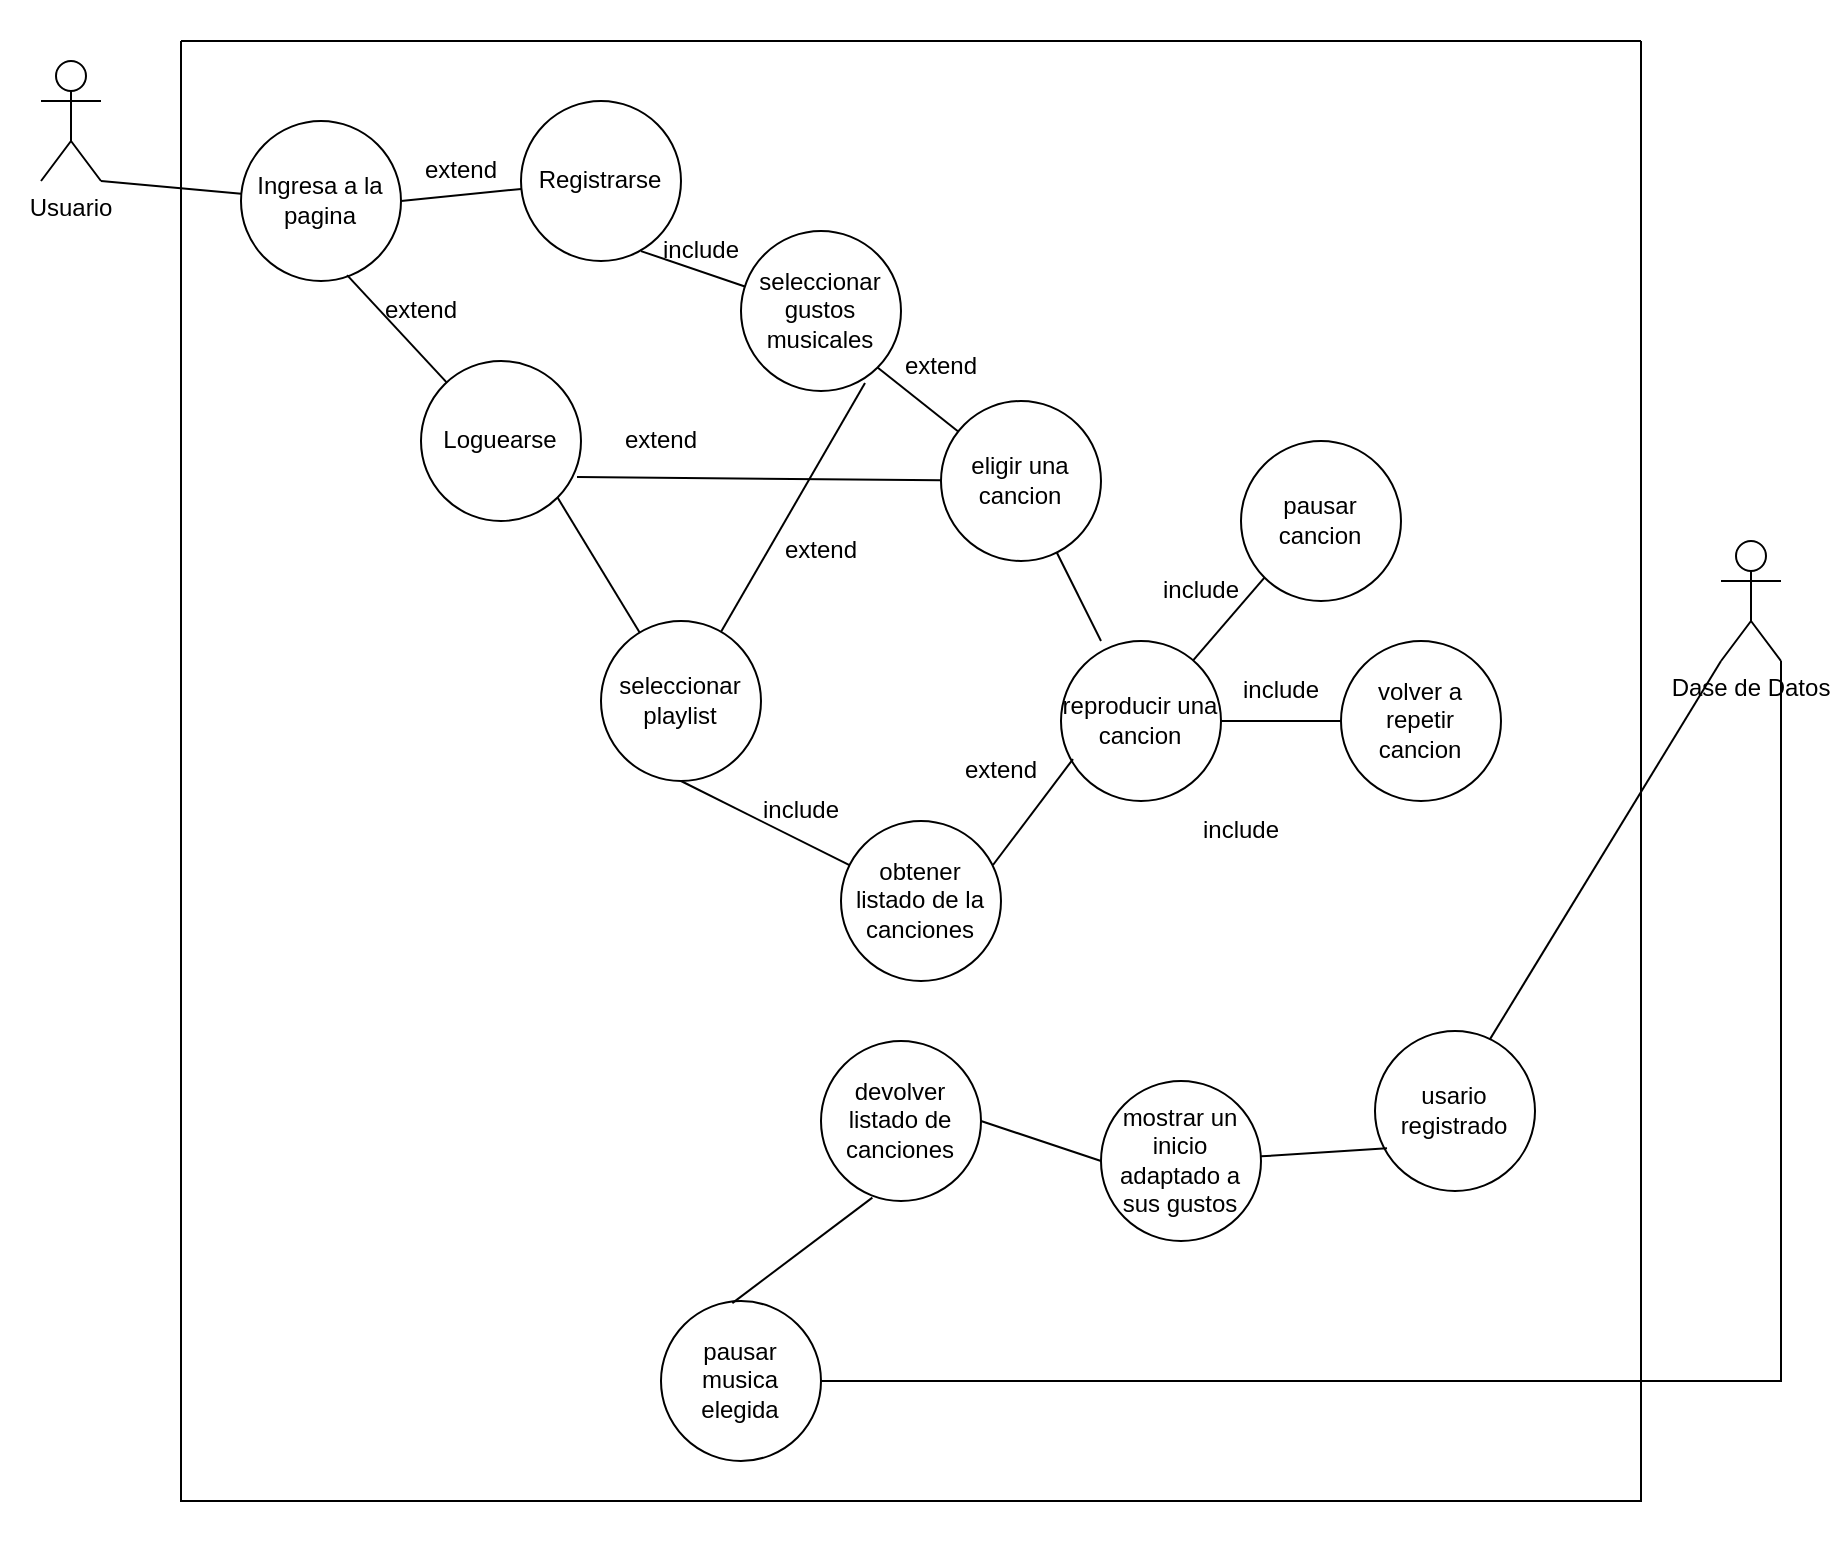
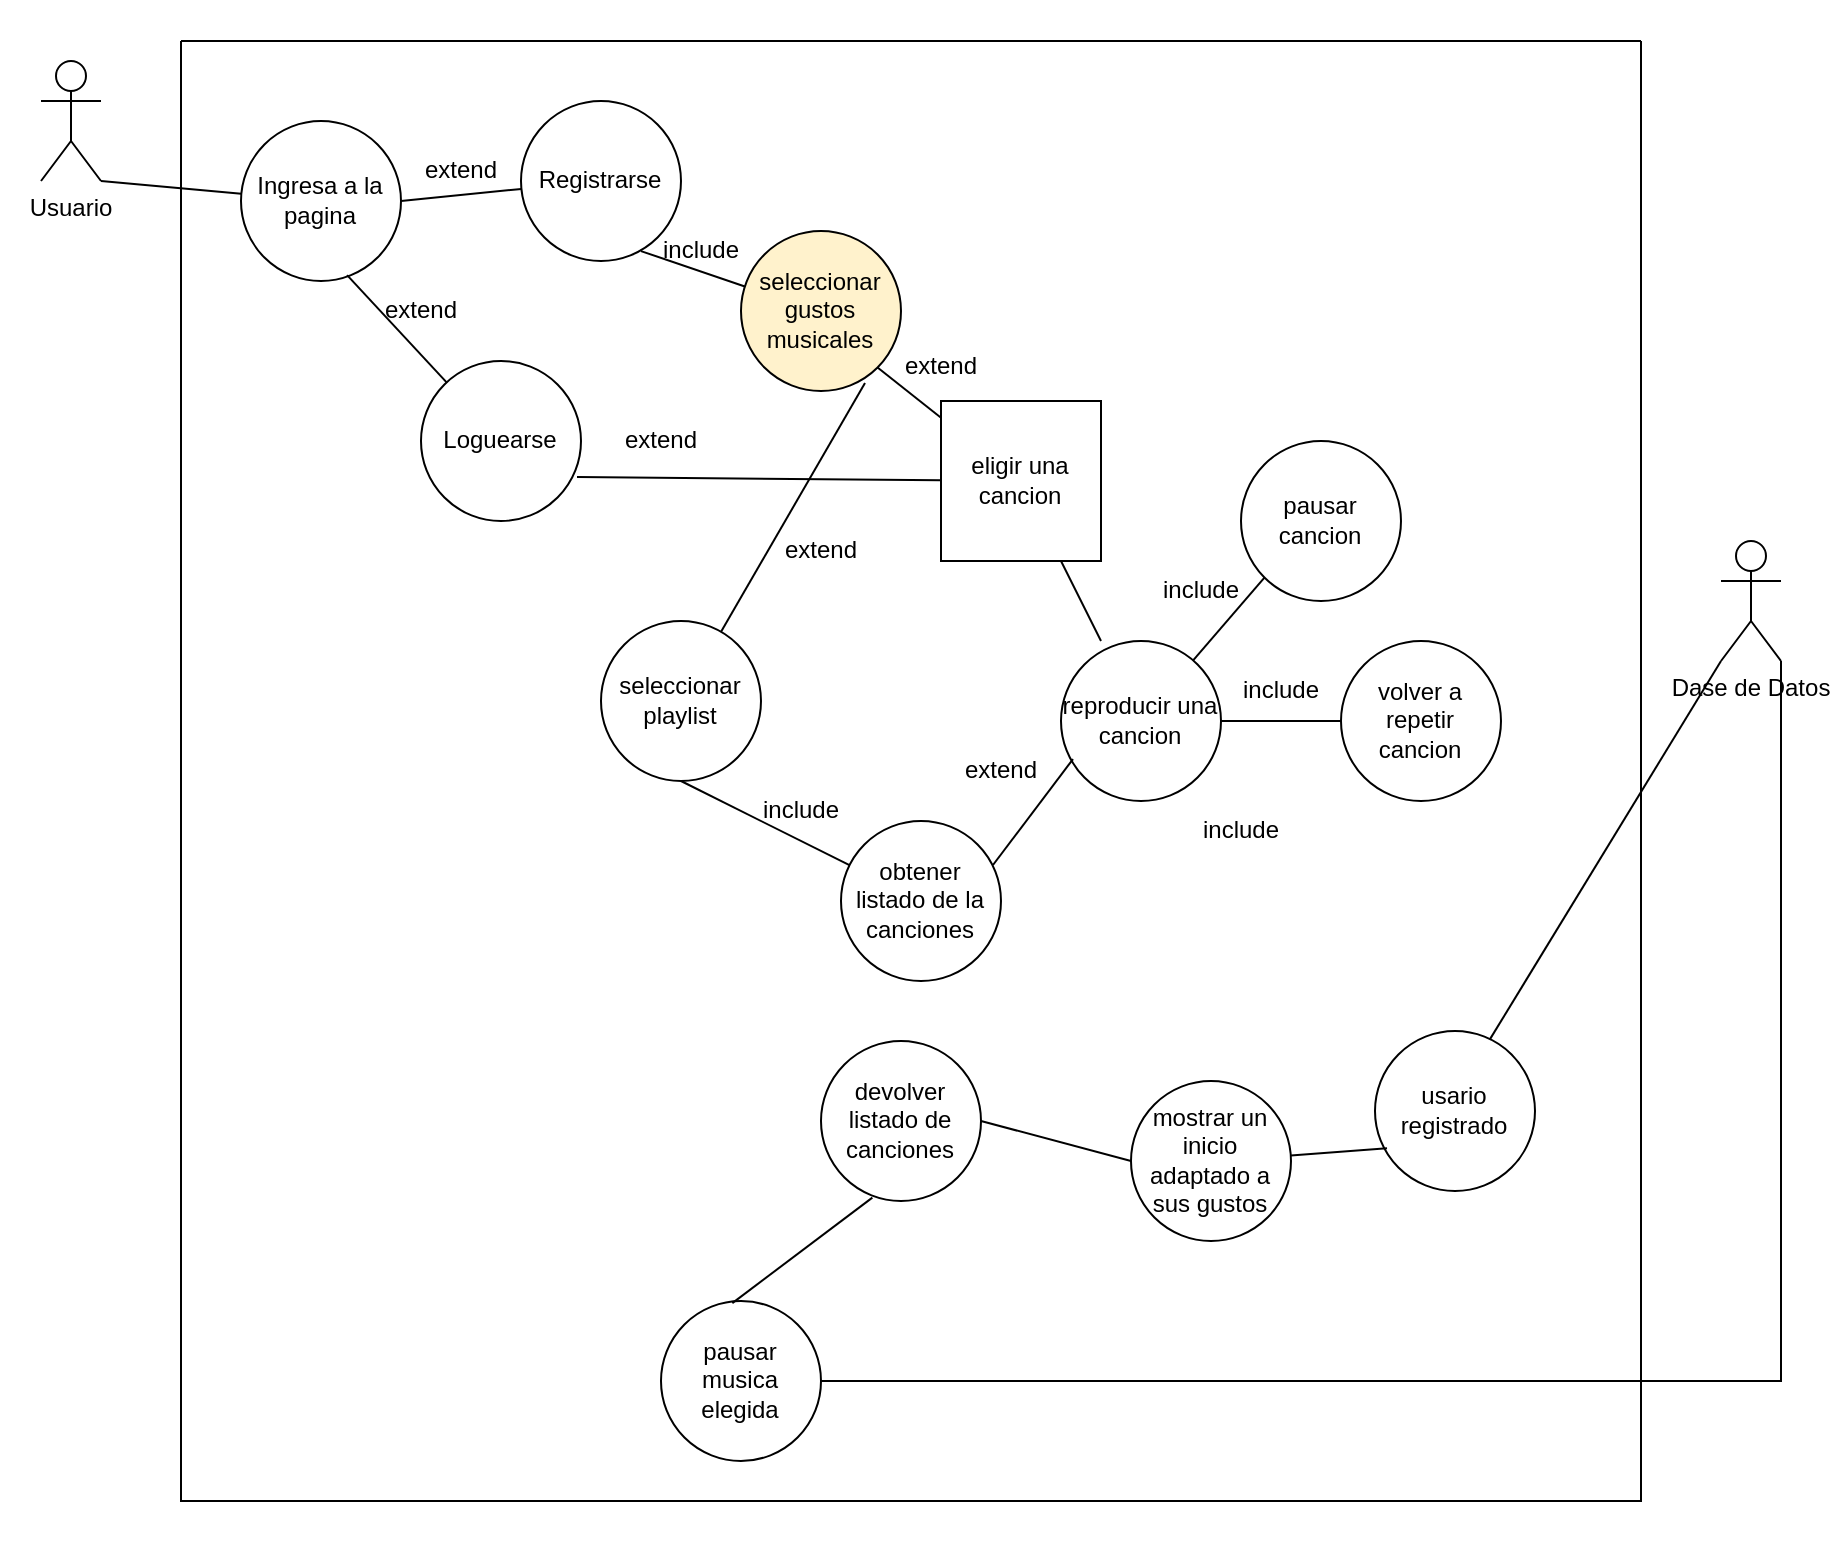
node "seleccionar gustos musicales": fillcolor #ffffff -> #fff2cc
node "eligir una cancion": shape ellipse -> rectangle
edge "Loguearse" -- "seleccionar playlist": removed
node "mostrar un inicio adaptado a sus gustos": moved (1181, 1161) -> (1211, 1161)
